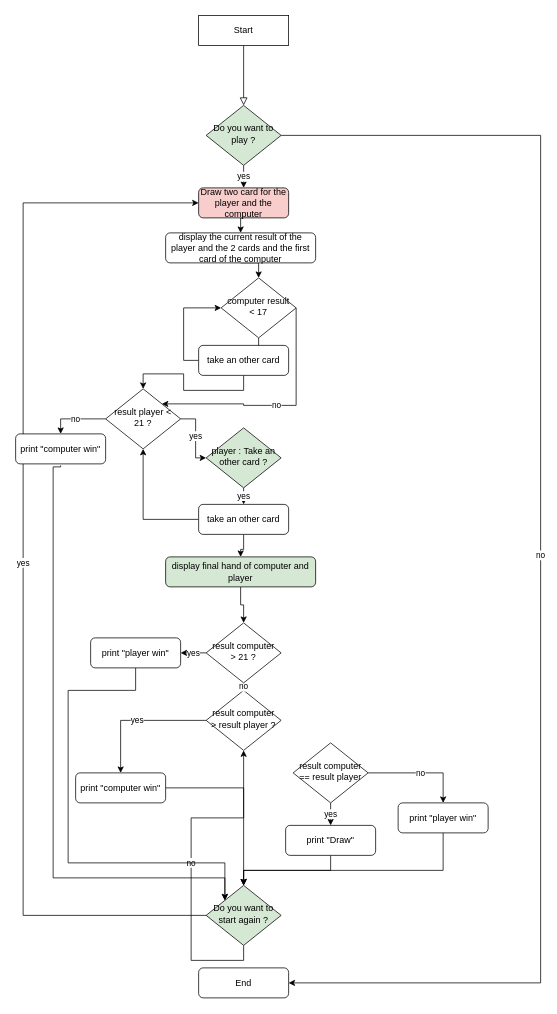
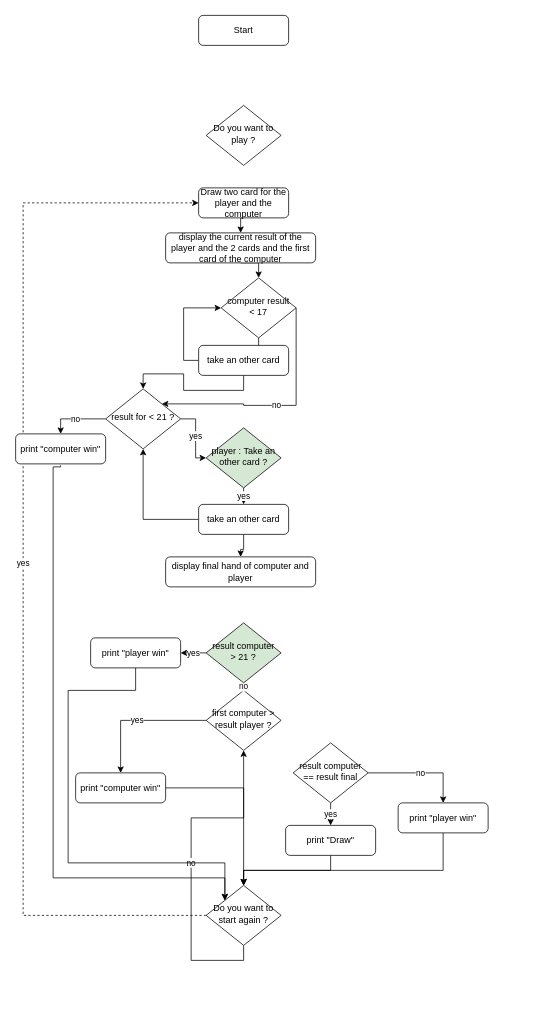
node "Start": shape rectangle -> rounded rectangle
edge "Start" -> "Do you want to play ?": removed
node "Do you want to play ?": fillcolor #d5e8d4 -> #ffffff
edge "Do you want to play ?" -> "Draw two card for the player and the computer": removed, label "yes"
node "Draw two card for the player and the computer": fillcolor #f8cecc -> #ffffff
node "result player < 21 ?": label "result player < 21 ?" -> "result for < 21 ?"
edge "Do you want to play ?" -> "End": removed, label "no"
node "display final hand of computer and player": fillcolor #d5e8d4 -> #ffffff
edge "display final hand of computer and player" -> "result computer > 21 ?": removed
node "result computer > 21 ?": fillcolor #ffffff -> #d5e8d4
node "result computer > result player ?": label "result computer > result player ?" -> "first computer > result player ?"
node "result computer == result player": label "result computer == result player" -> "result computer == result final"
edge "Do you want to start again ?" -> "Draw two card for the player and the computer": style solid -> dashed
node "Do you want to start again ?": fillcolor #d5e8d4 -> #ffffff
node "End": removed
